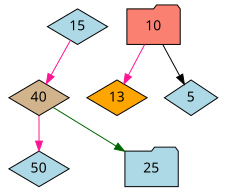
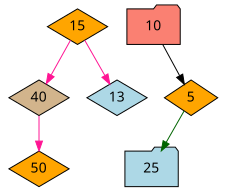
node "15": fillcolor lightblue -> orange
edge "10" -> "13": now "15" -> "13"
node "13": fillcolor orange -> lightblue
node "5": fillcolor lightblue -> orange
edge "40" -> "25": now "5" -> "25"
node "50": fillcolor lightblue -> orange
